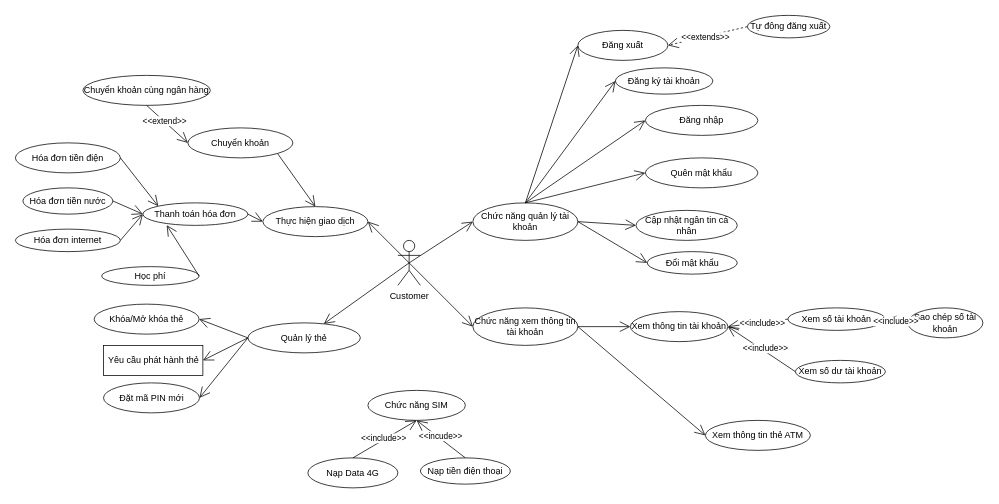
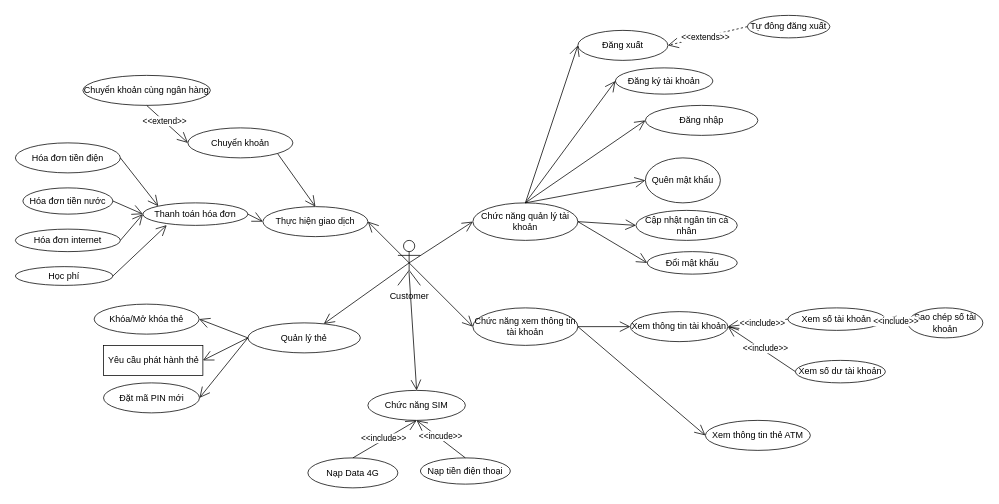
node "Quên mật khẩu": size 113x30 -> 75x45
node "Học phí": moved (150, 276) -> (64, 276)
edge "Customer" -> "Chức năng SIM": added
